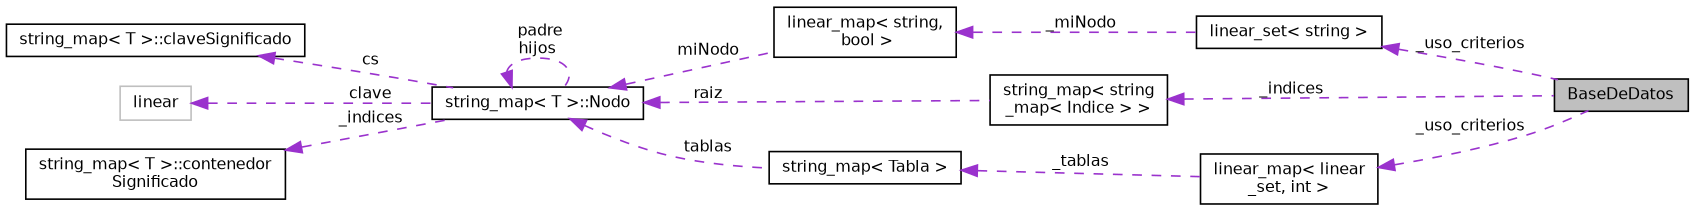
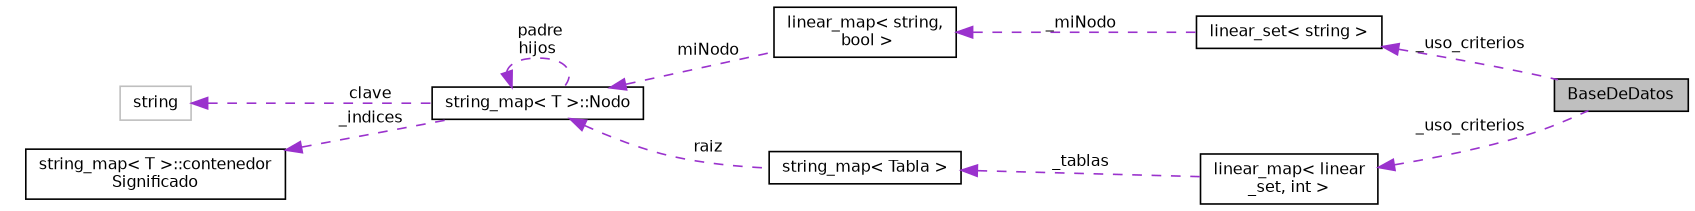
node "string_map< T >::claveSignificado": removed
node "string_map< string _map< Indice > >": removed
node "linear": label "linear" -> "string"
edge "string_map< Tabla >" -> "string_map< T >::Nodo": label " tablas" -> " raiz"
